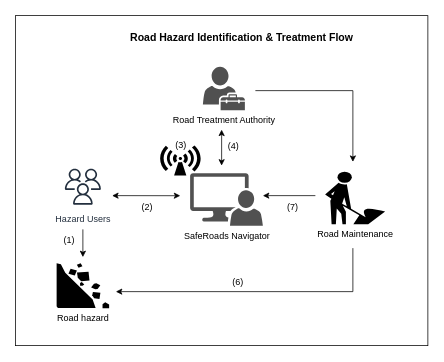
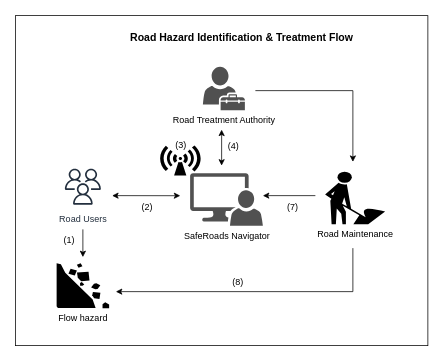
node "Hazard Users": label "Hazard Users" -> "Road Users"
node "(6)": label "(6)" -> "(8)"
node "Road hazard": label "Road hazard" -> "Flow hazard"
